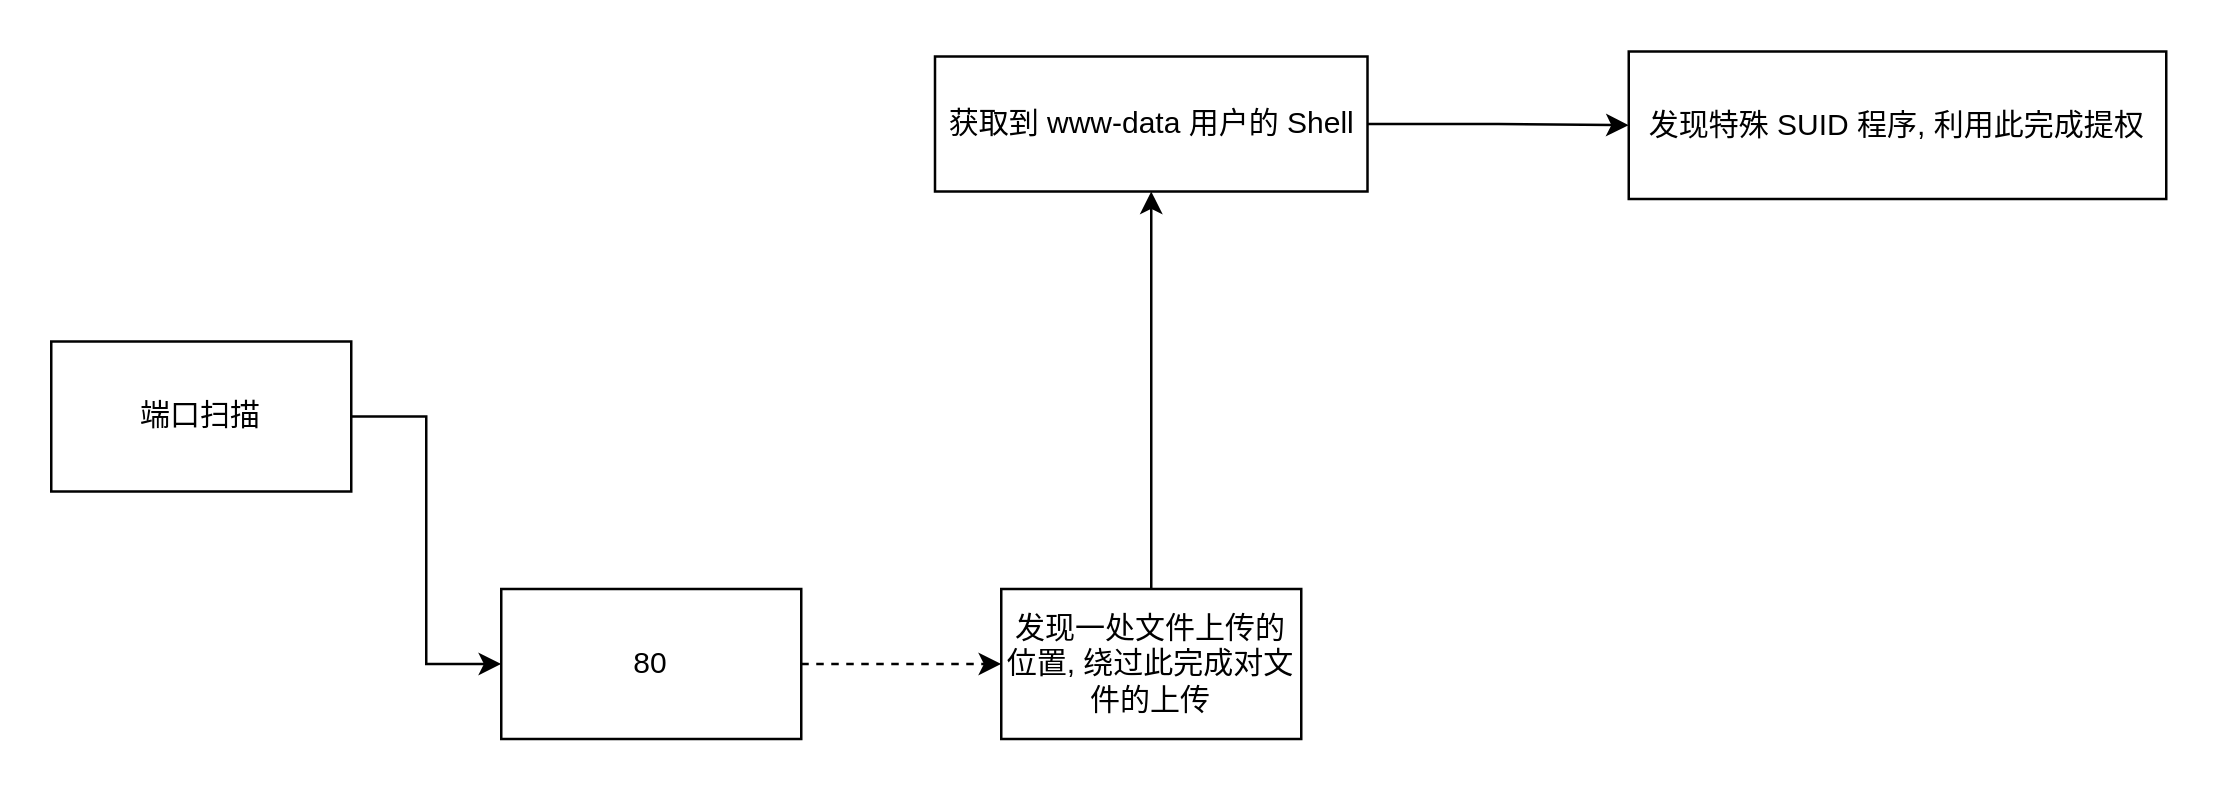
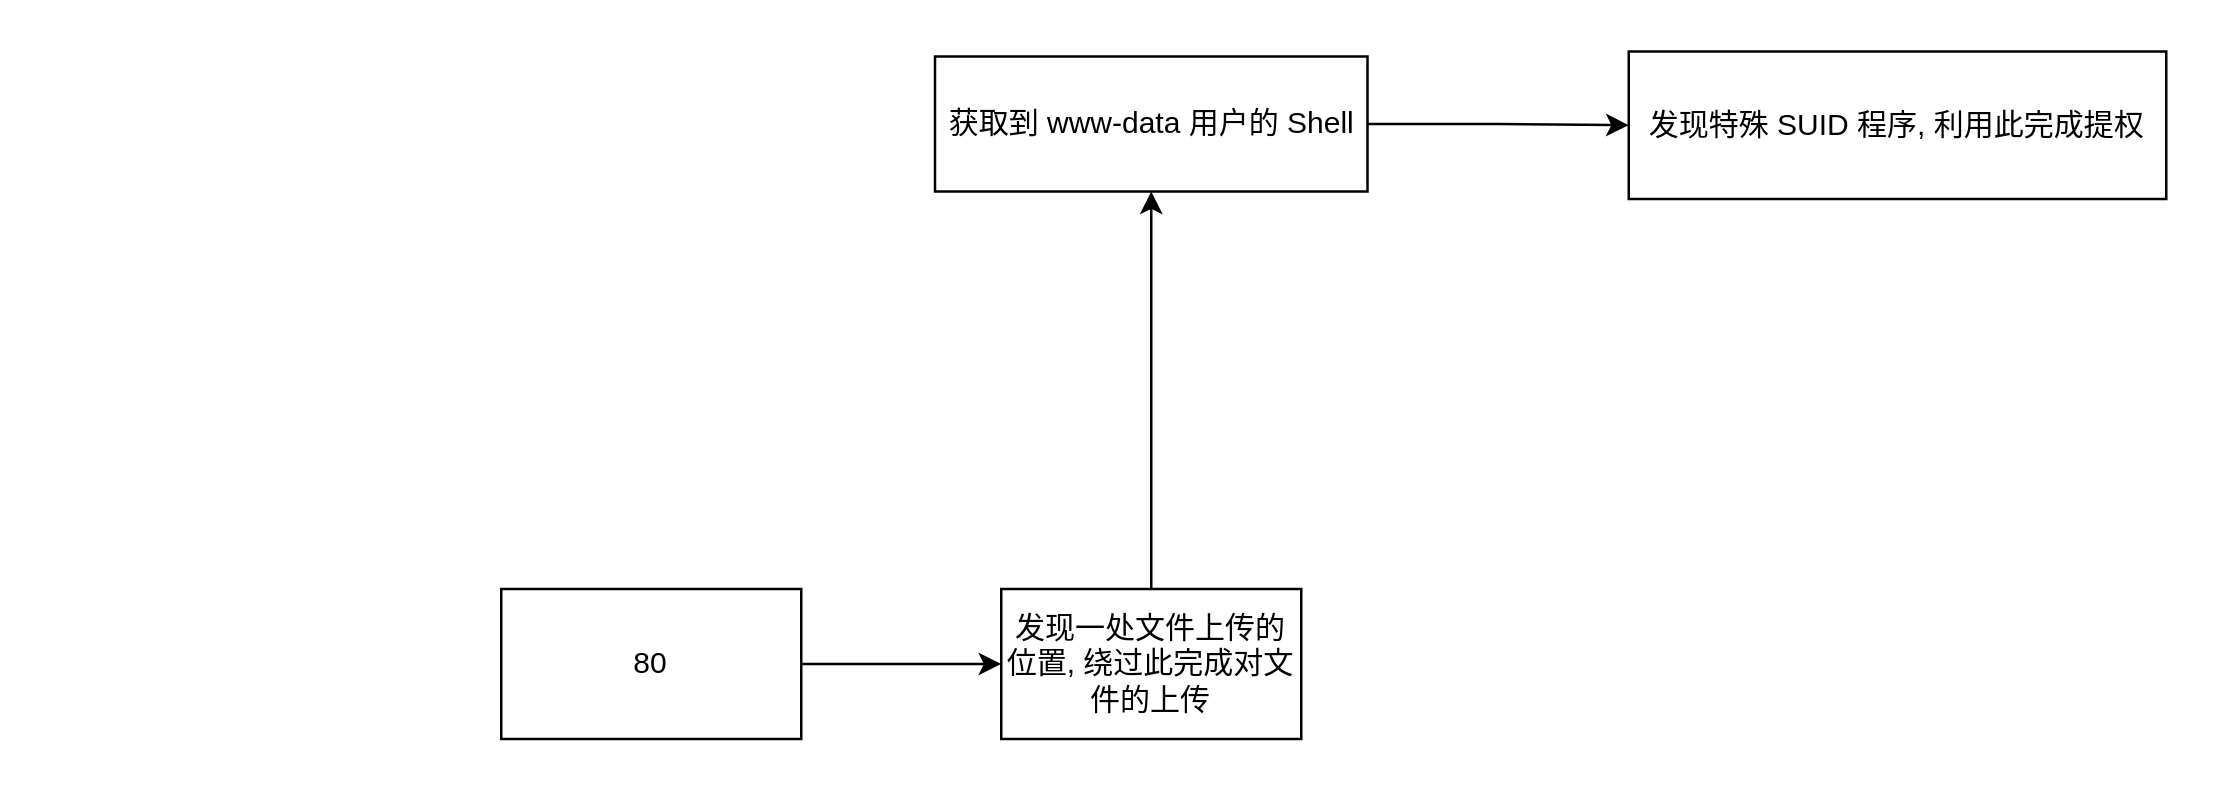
node "端口扫描": removed
edge "端口扫描" -> "80": removed
edge "80" -> "发现一处文件上传的位置, 绕过此完成对文件的上传": style dashed -> solid
